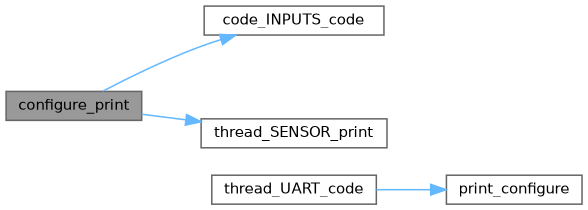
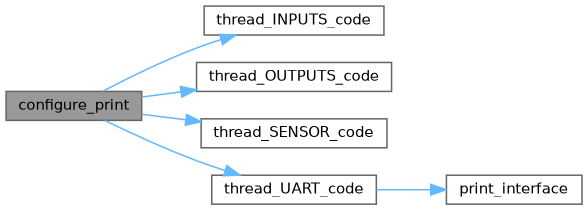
node "code_INPUTS_code": label "code_INPUTS_code" -> "thread_INPUTS_code"
node "thread_OUTPUTS_code": added
node "thread_SENSOR_print": label "thread_SENSOR_print" -> "thread_SENSOR_code"
edge "configure_print" -> "thread_UART_code": added
node "print_configure": label "print_configure" -> "print_interface"
